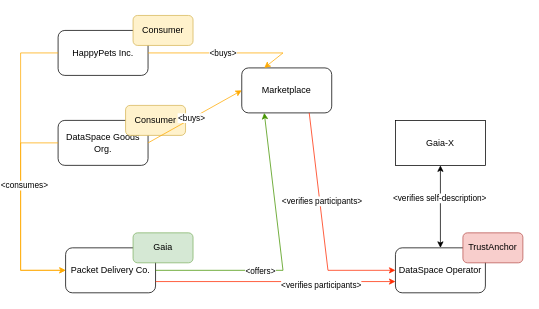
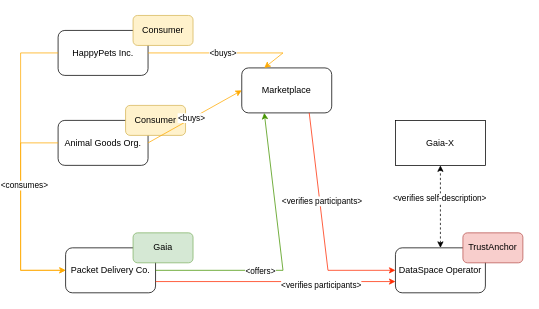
node "DataSpace Goods Org.": label "DataSpace Goods Org." -> "Animal Goods Org."
edge "Gaia-X" -- "DataSpace Operator": style solid -> dashed
